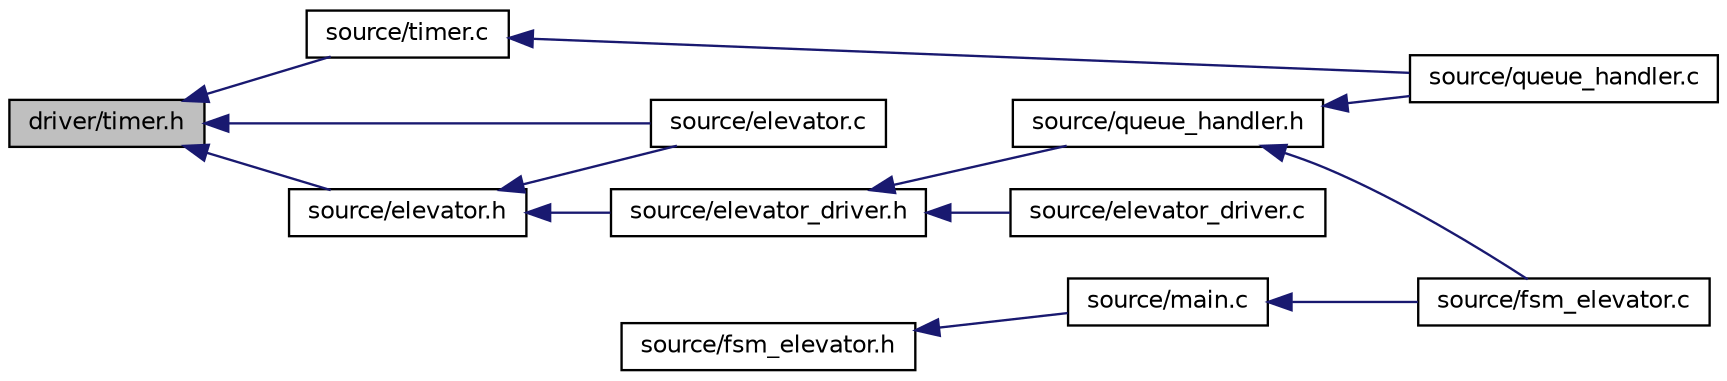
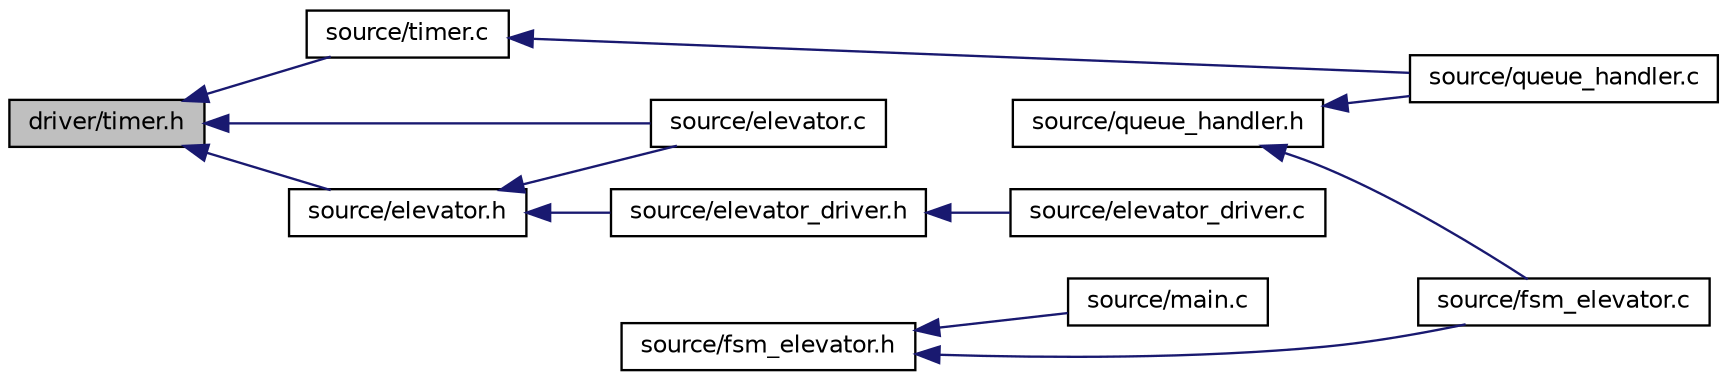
edge "source/queue_handler.h" -> "source/elevator_driver.h": removed
edge "source/fsm_elevator.c" -> "source/main.c": now "source/fsm_elevator.c" -> "source/fsm_elevator.h"
